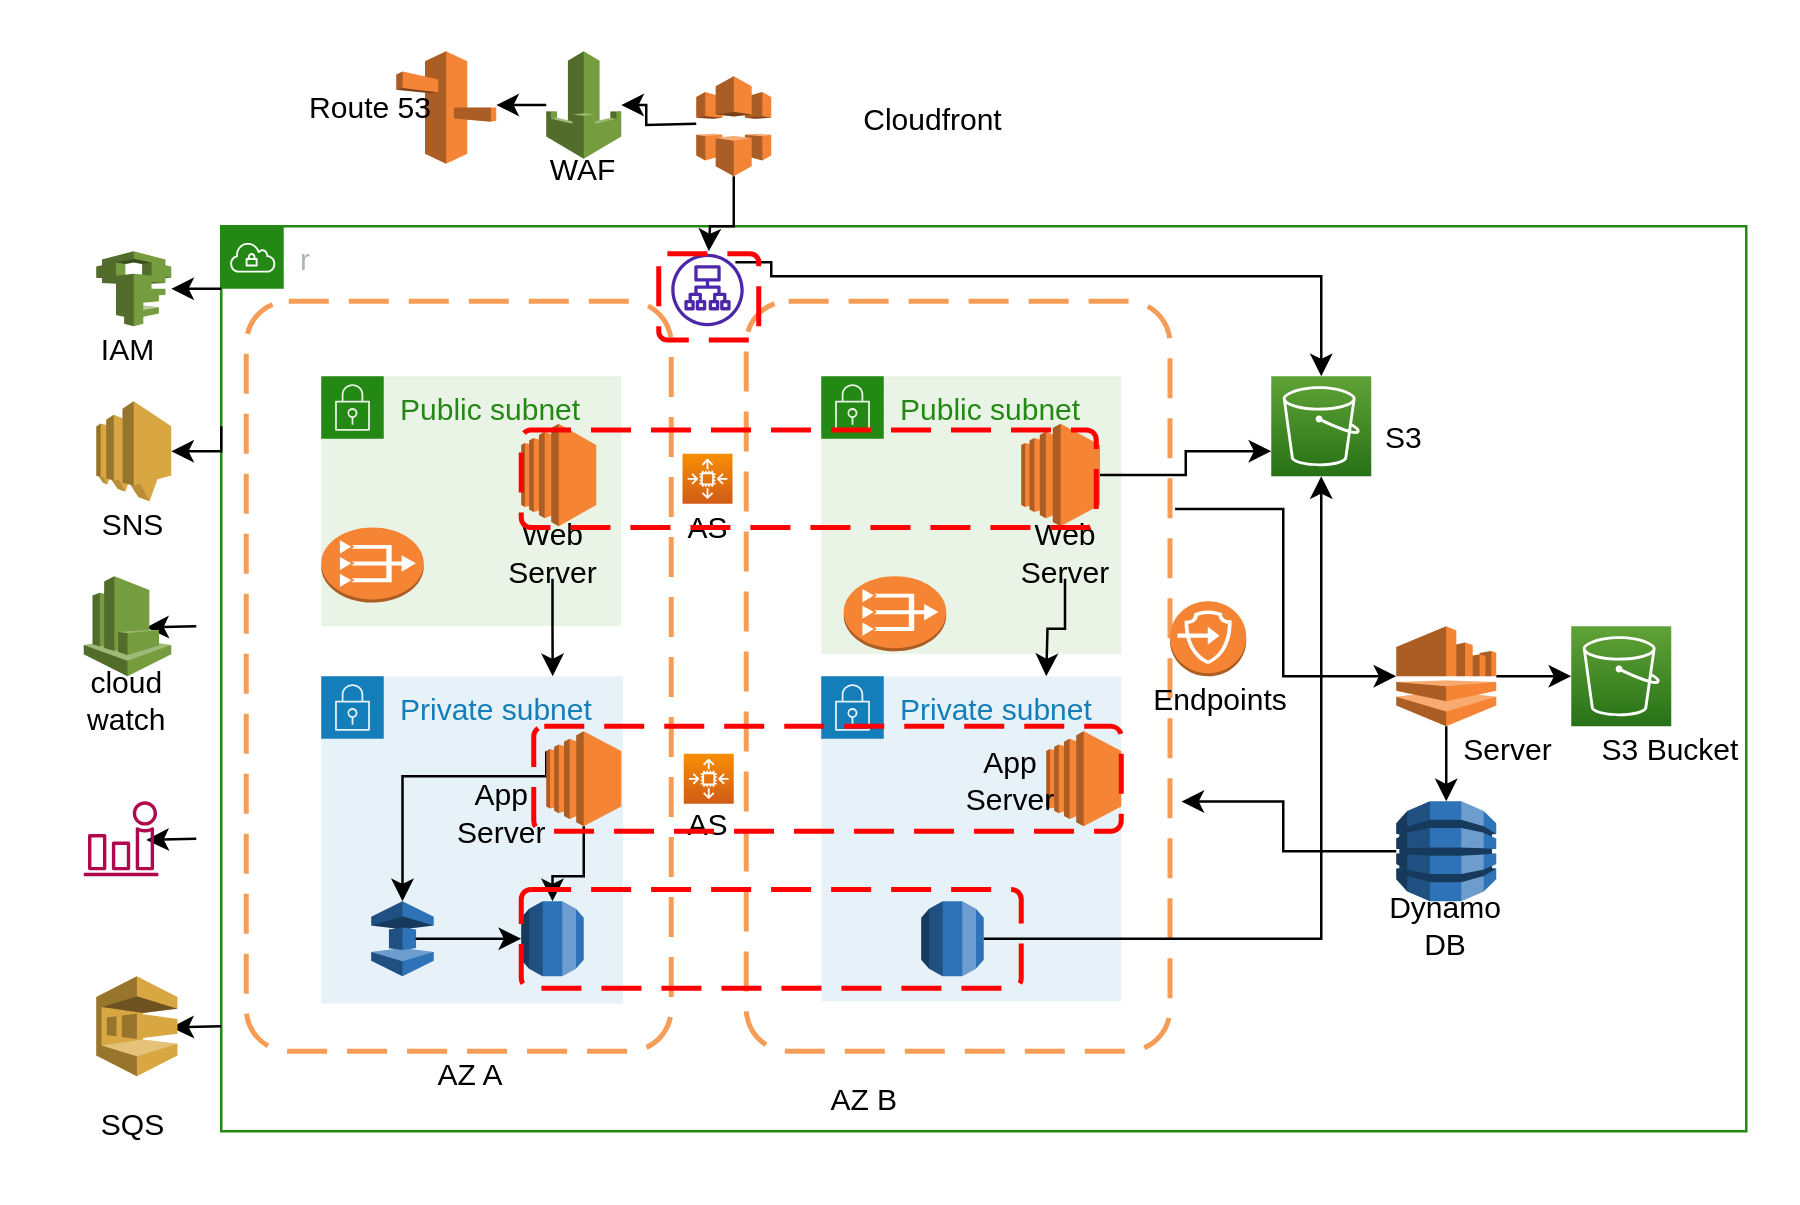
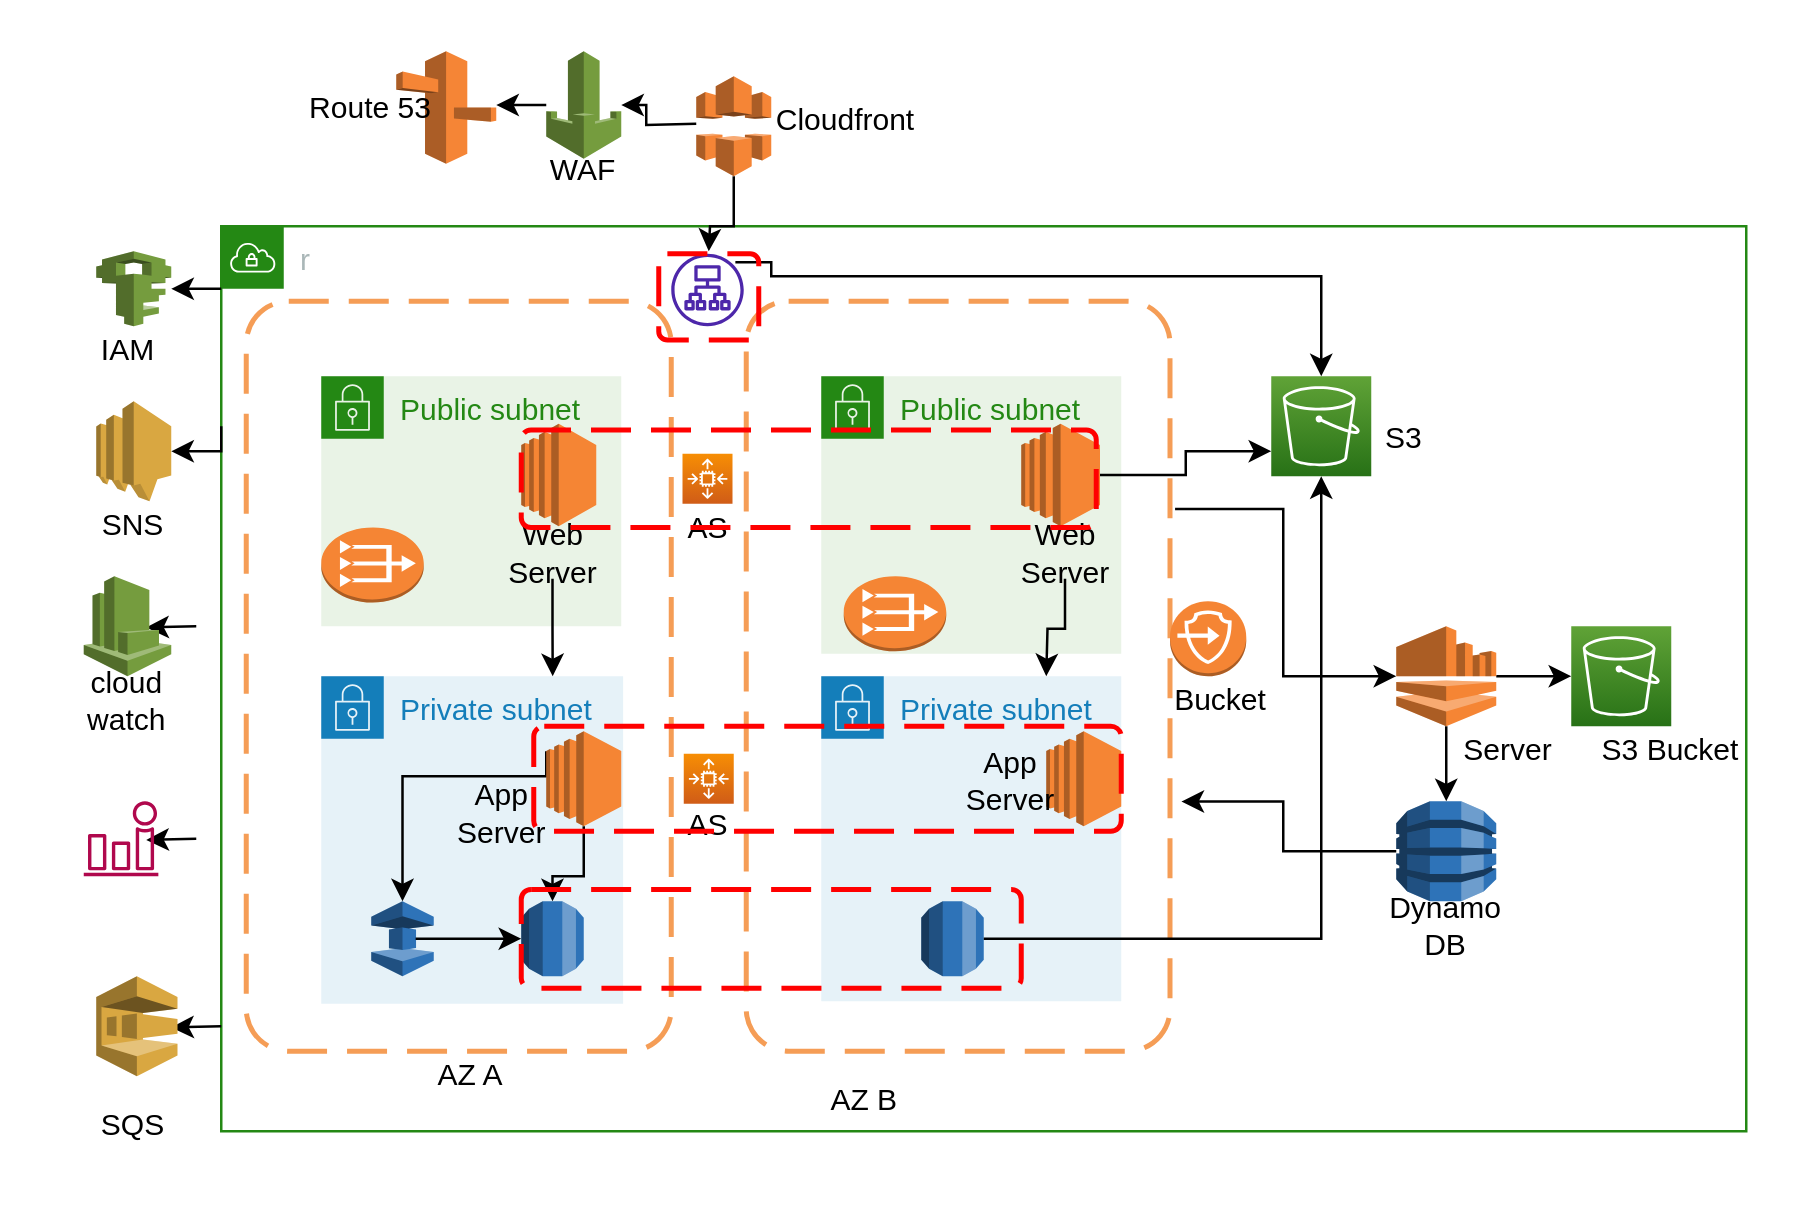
node "Cloudfront": moved (934, 120) -> (846, 120)
node "Endpoints": label "Endpoints" -> "Bucket"
